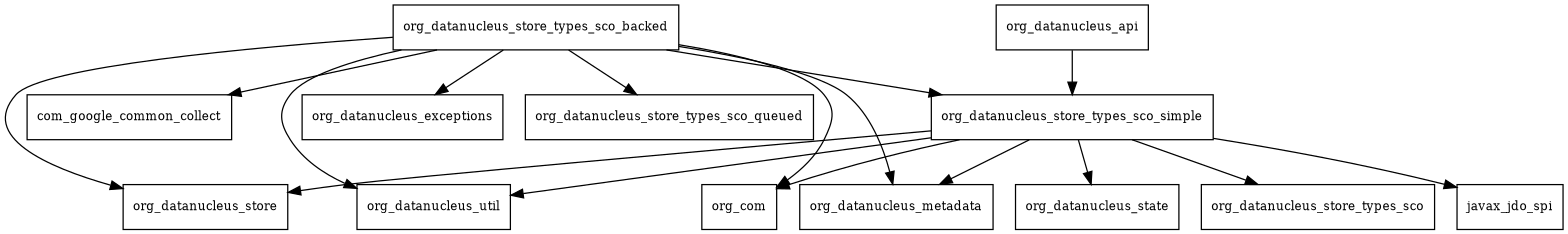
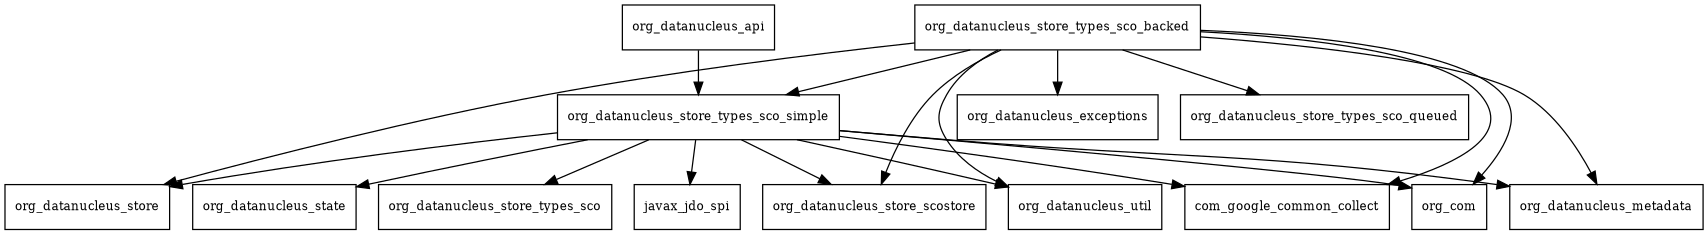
edge "org_datanucleus_store_types_sco_simple" -> "com_google_common_collect": added
node "org_datanucleus_store_scostore": added
